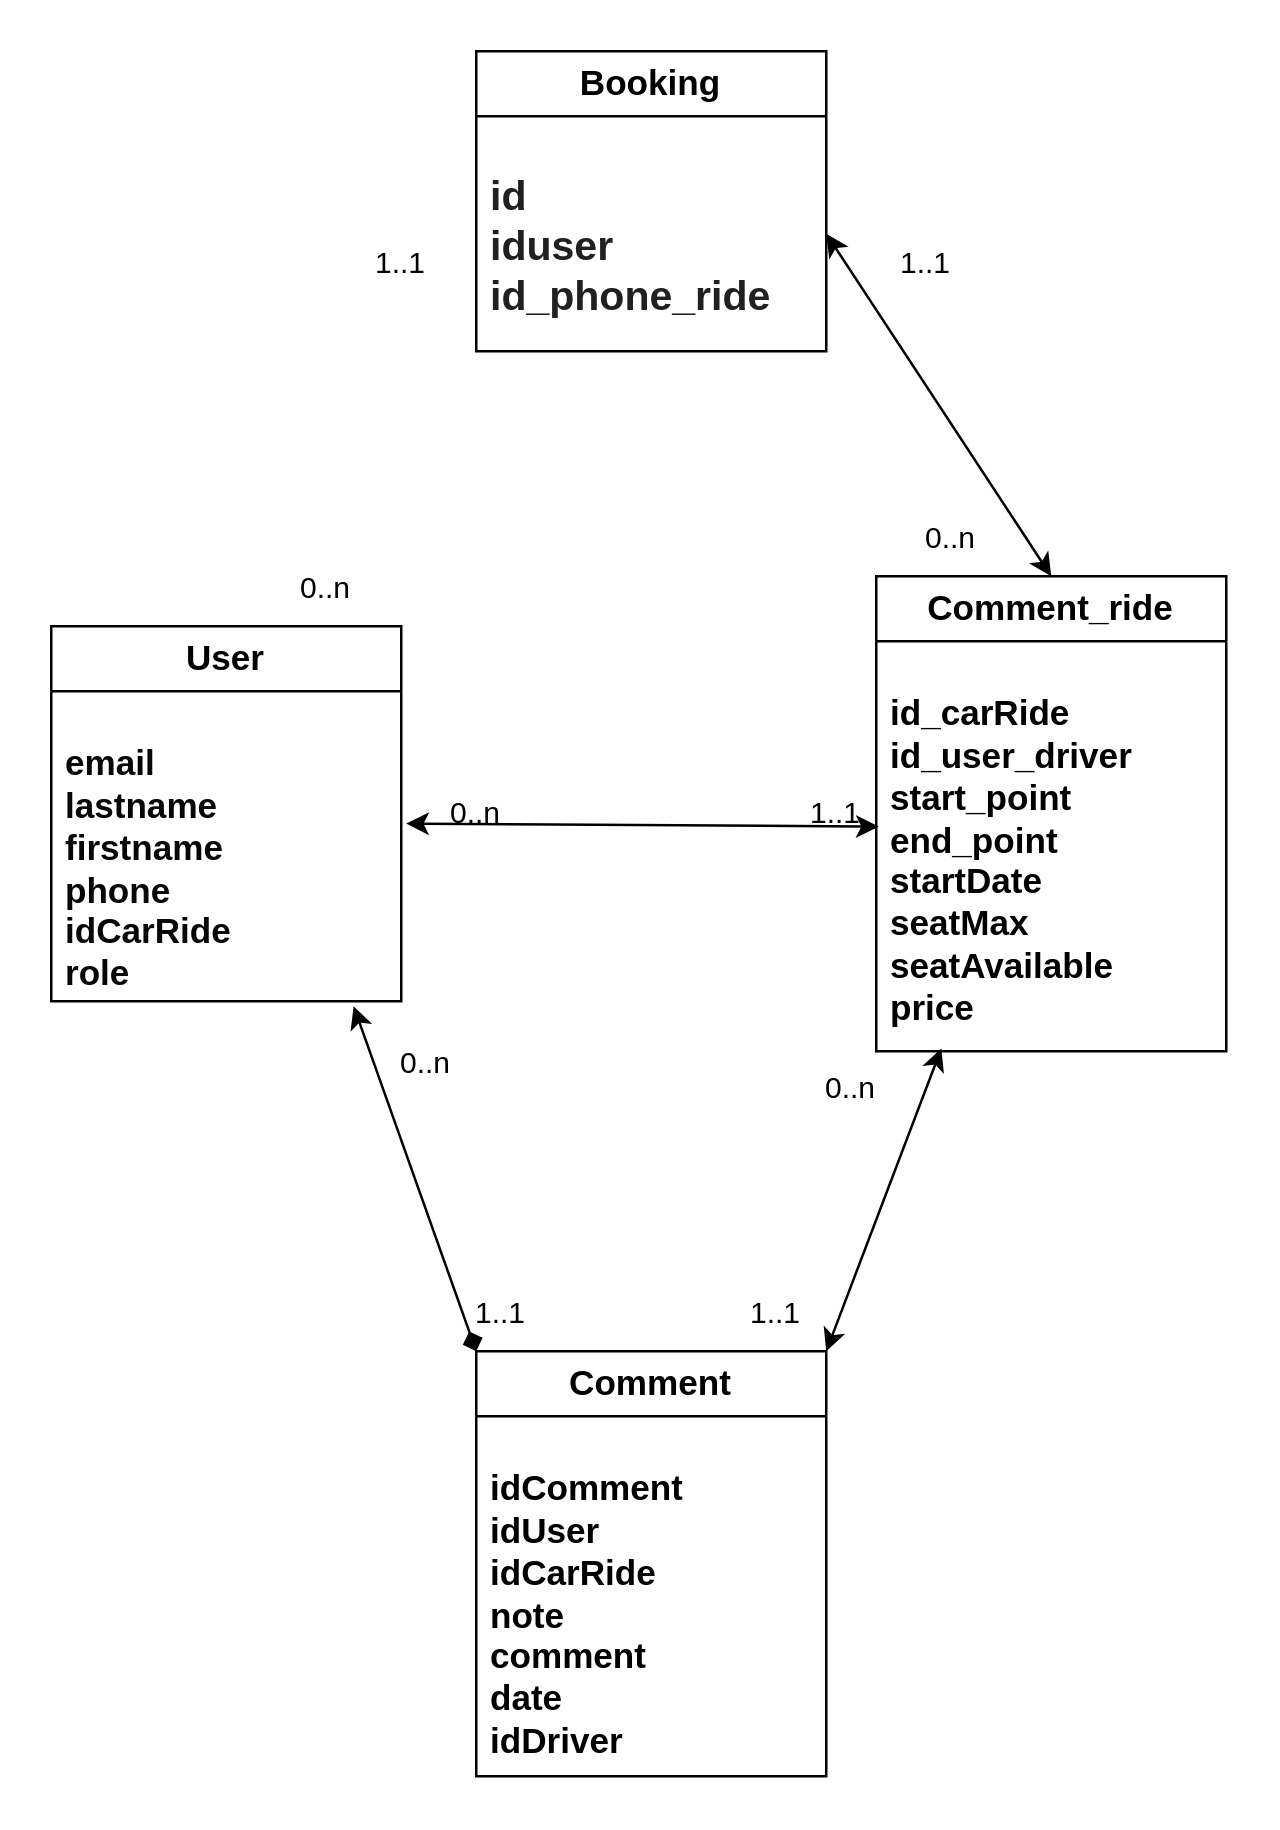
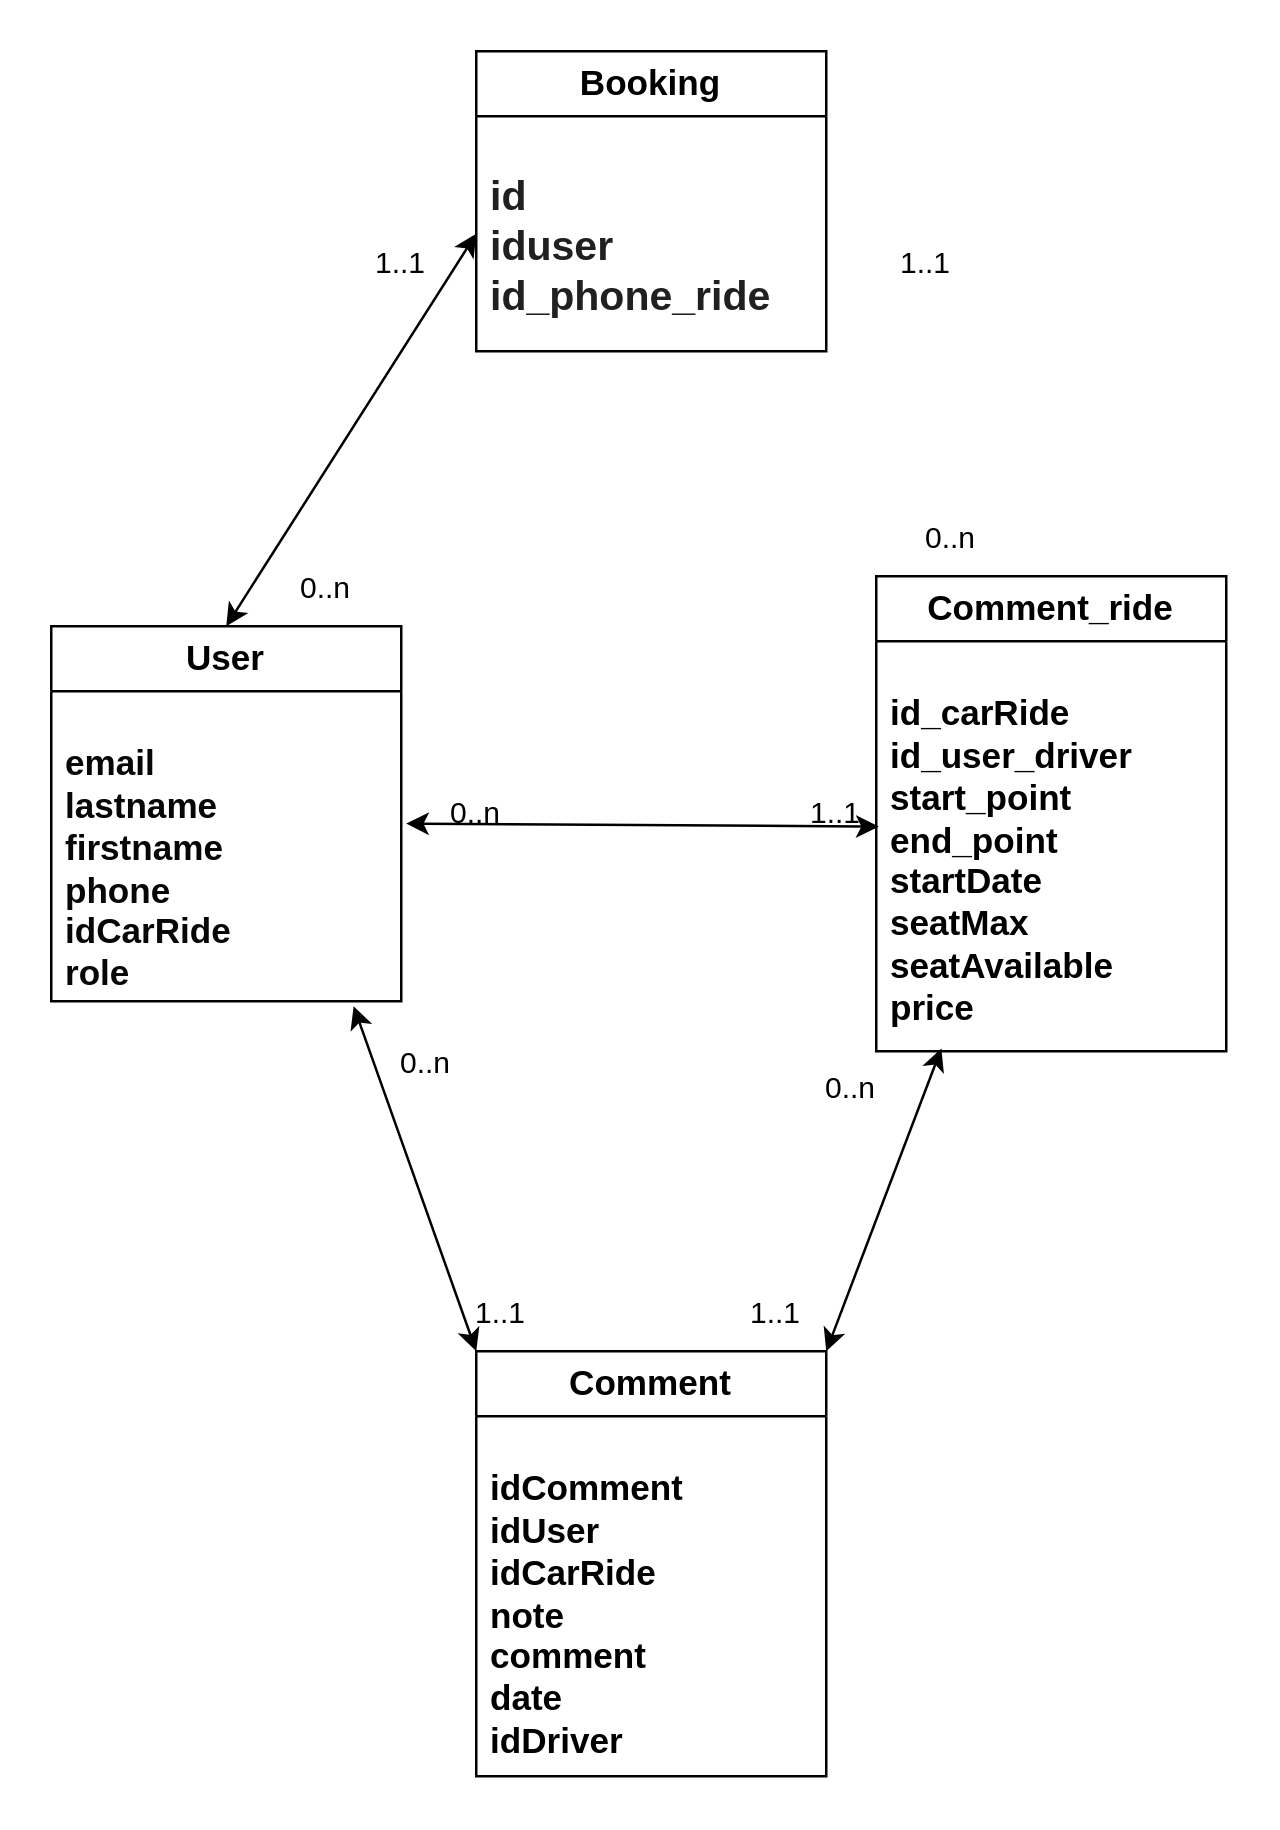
edge "id iduser id_phone_ride" -- "Comment_ride": removed
edge "id iduser id_phone_ride" -- "User": added
edge "email lastname firstname phone idCarRide role" -- "Comment": arrowhead diamond -> classic
